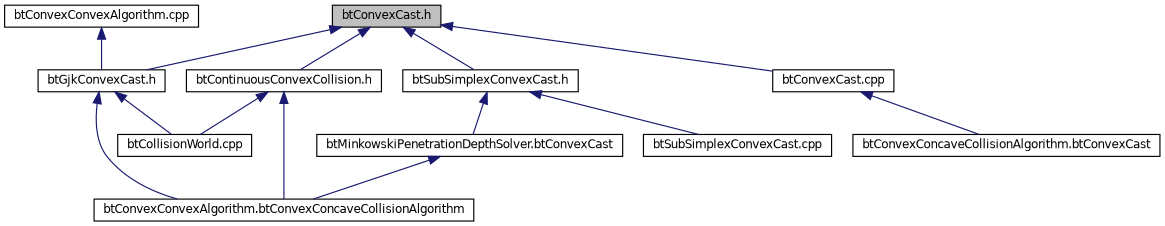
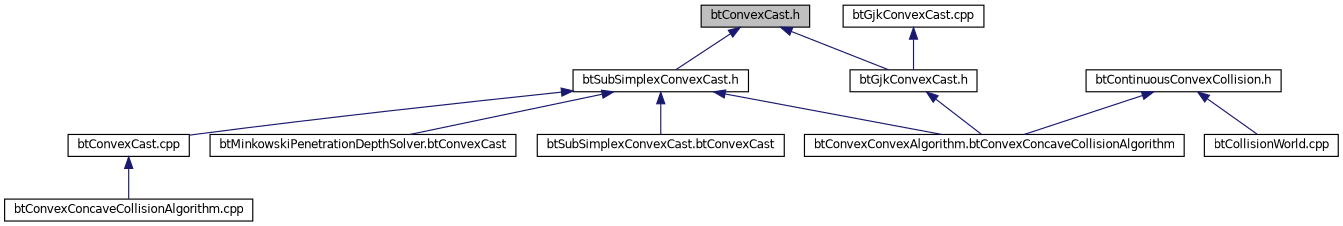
node "btConvexConvexAlgorithm.cpp": label "btConvexConvexAlgorithm.cpp" -> "btGjkConvexCast.cpp"
edge "btConvexCast.cpp" -> "btConvexCast.h": now "btConvexCast.cpp" -> "btSubSimplexConvexCast.h"
edge "btContinuousConvexCollision.h" -> "btConvexCast.h": removed
edge "btCollisionWorld.cpp" -> "btGjkConvexCast.h": removed
node "btSubSimplexConvexCast.cpp": label "btSubSimplexConvexCast.cpp" -> "btSubSimplexConvexCast.btConvexCast"
node "btConvexConcaveCollisionAlgorithm.btConvexCast": label "btConvexConcaveCollisionAlgorithm.btConvexCast" -> "btConvexConcaveCollisionAlgorithm.cpp"
edge "btConvexConvexAlgorithm.btConvexConcaveCollisionAlgorithm" -> "btMinkowskiPenetrationDepthSolver.btConvexCast": now "btConvexConvexAlgorithm.btConvexConcaveCollisionAlgorithm" -> "btSubSimplexConvexCast.h"
